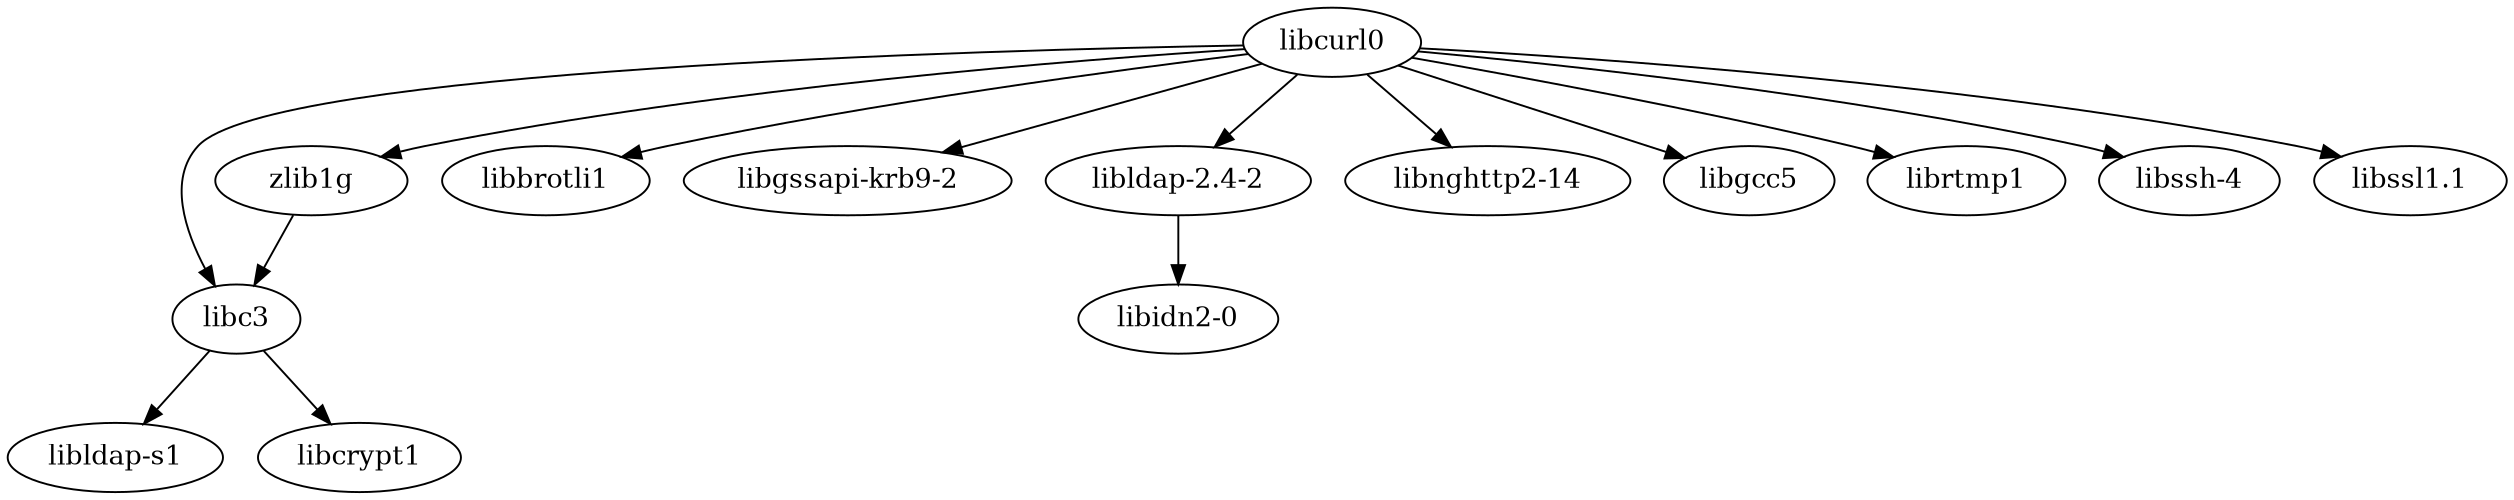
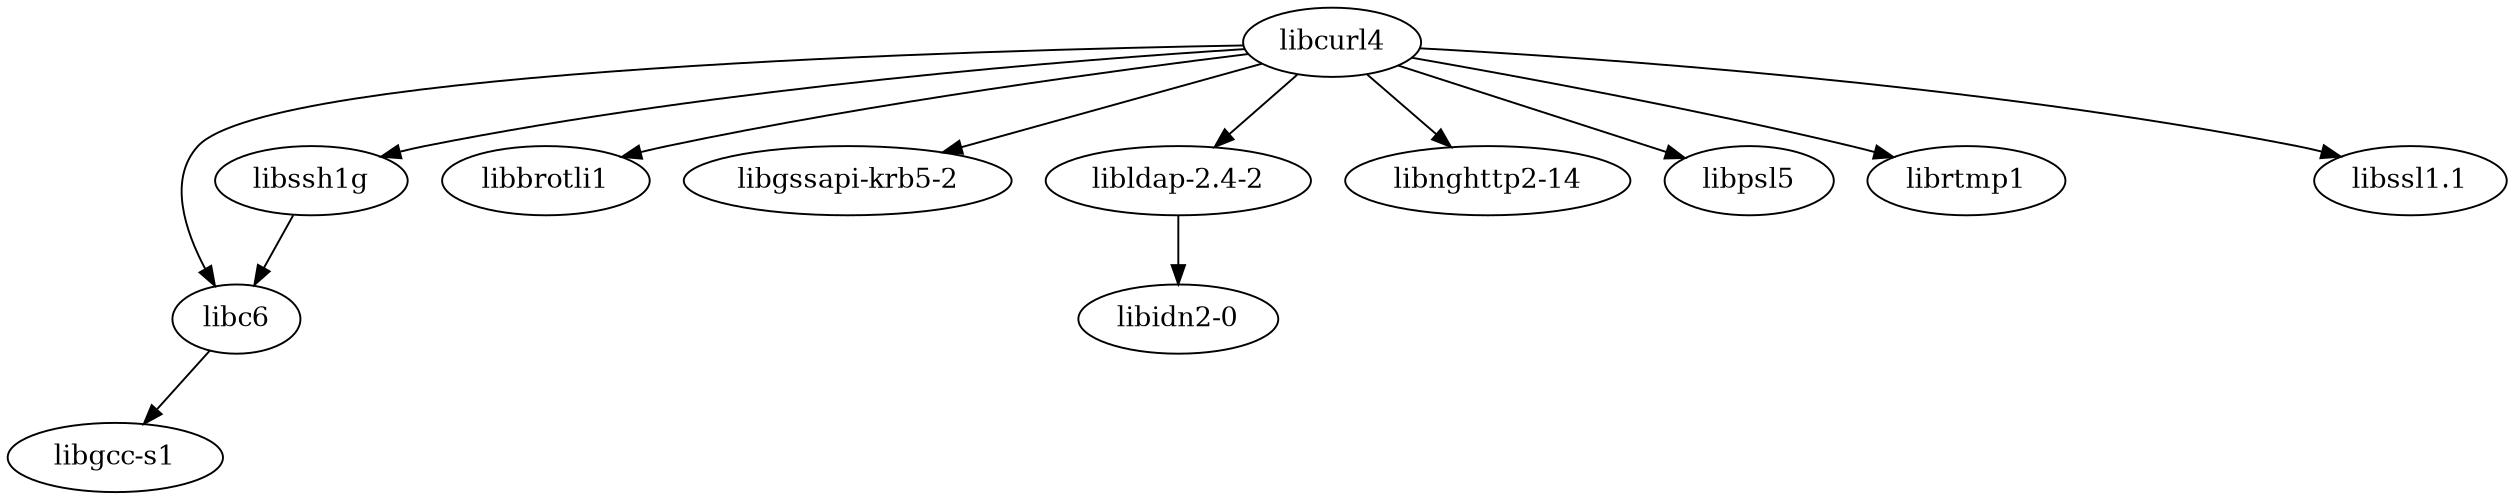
node "libcurl0": label "libcurl0" -> "libcurl4"
node "zlib1g": label "zlib1g" -> "libssh1g"
node "libgssapi-krb9-2": label "libgssapi-krb9-2" -> "libgssapi-krb5-2"
node "libgcc5": label "libgcc5" -> "libpsl5"
node "libssh-4": removed
node "libc3": label "libc3" -> "libc6"
node "libldap-s1": label "libldap-s1" -> "libgcc-s1"
node "libcrypt1": removed
